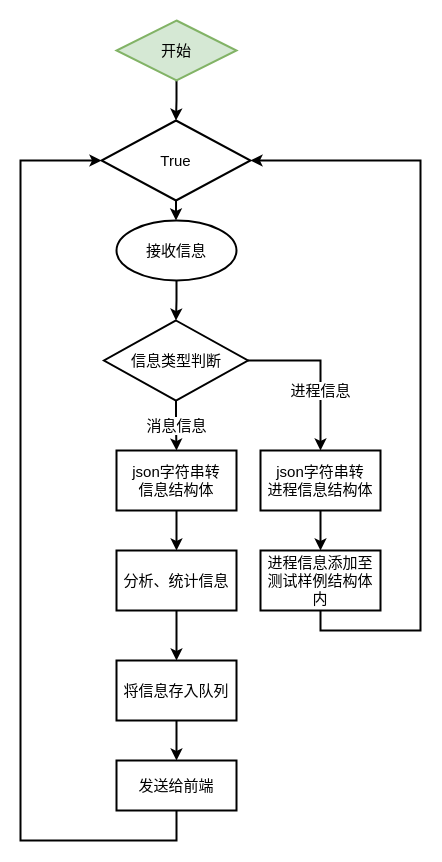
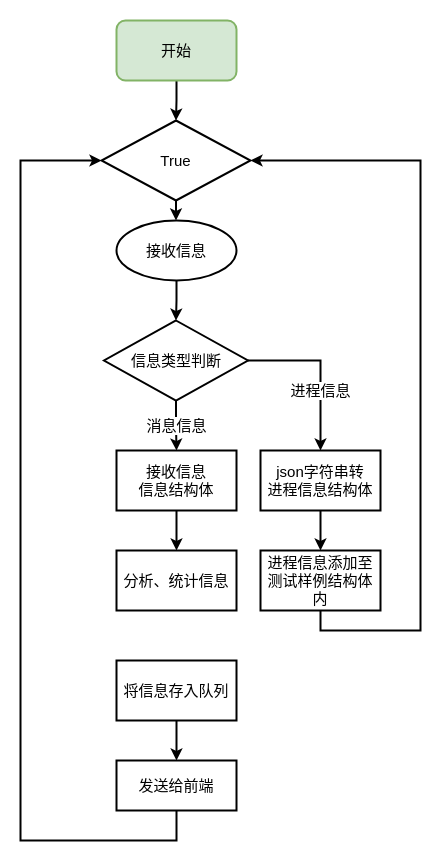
node "开始": shape diamond -> rounded rectangle
node "json字符串转信息结构体": label "json字符串转信息结构体" -> "接收信息信息结构体"
edge "分析、统计信息" -> "将信息存入队列": removed
